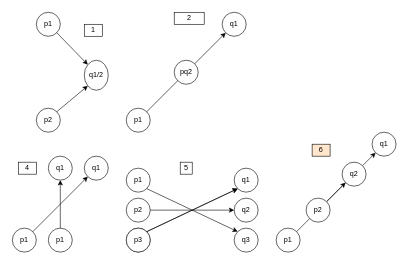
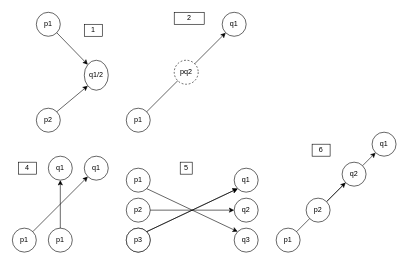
node "pq2": style solid -> dashed
node "6": fillcolor #ffe6cc -> #ffffff
